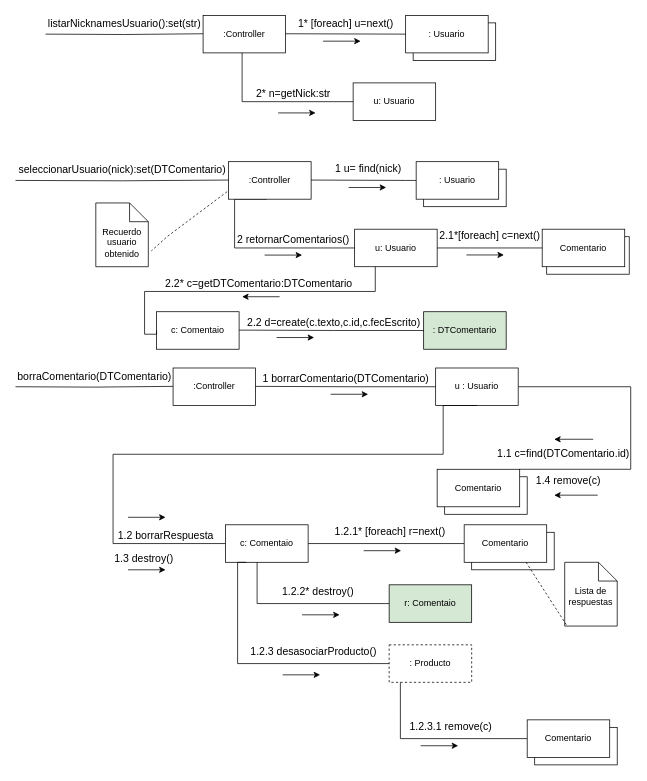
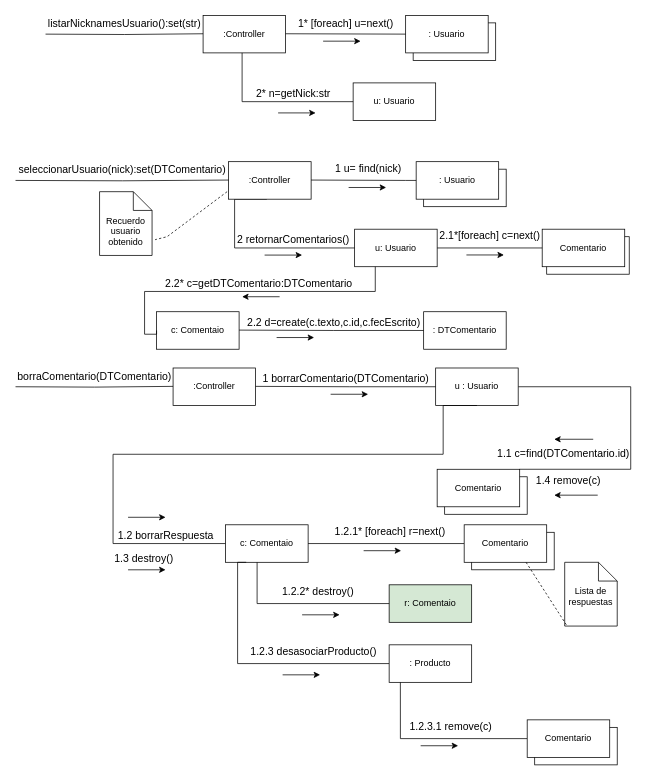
node "Recuerdo usuario obtenido": moved (122, 235) -> (126, 224)
node ": DTComentario": fillcolor #d5e8d4 -> #ffffff
node ": Producto": style dashed -> solid
